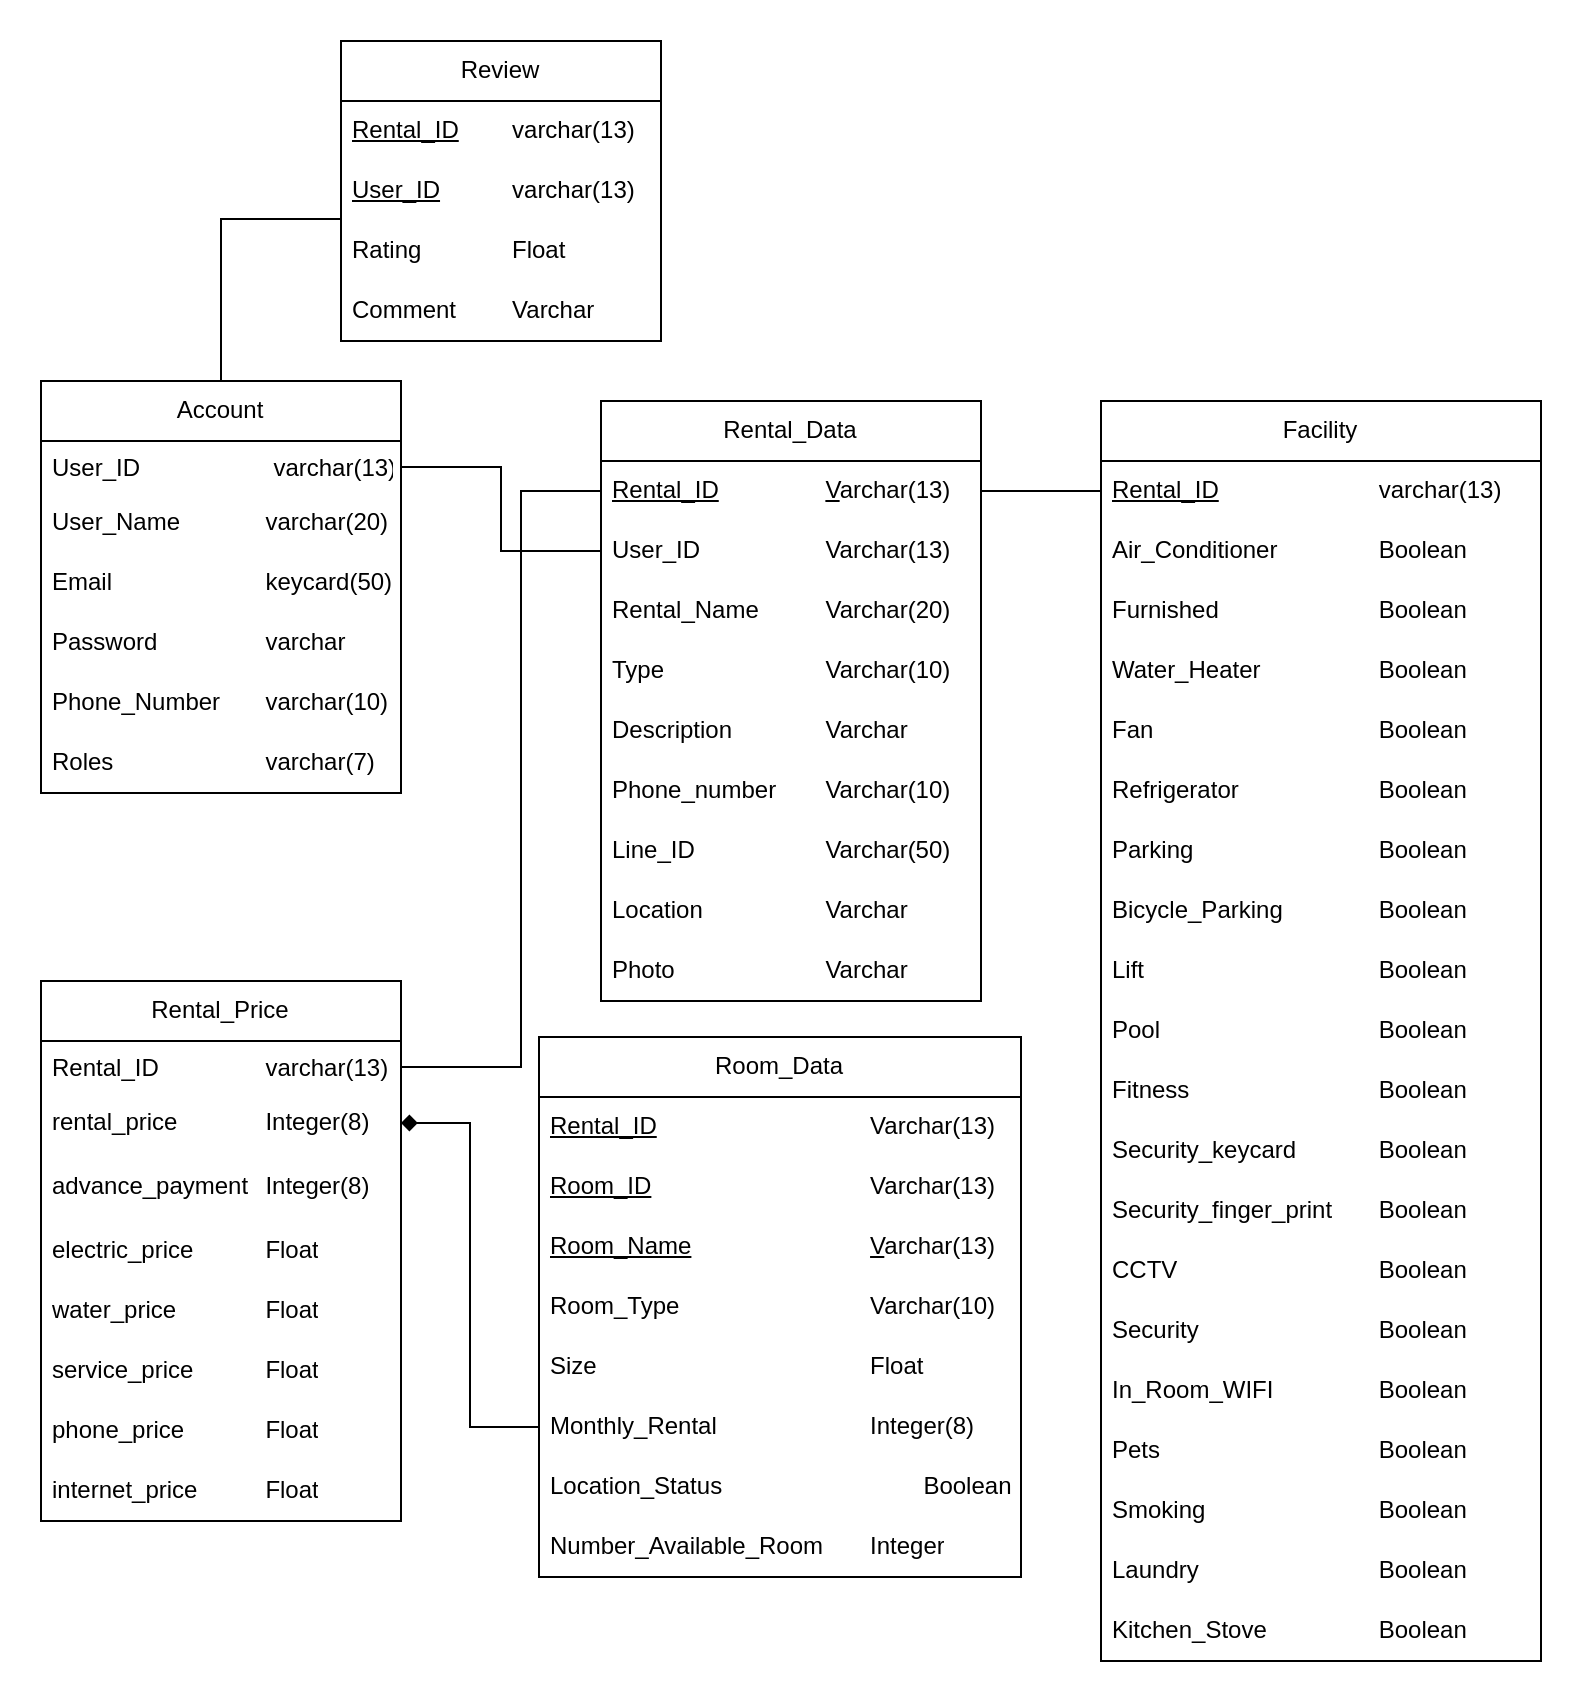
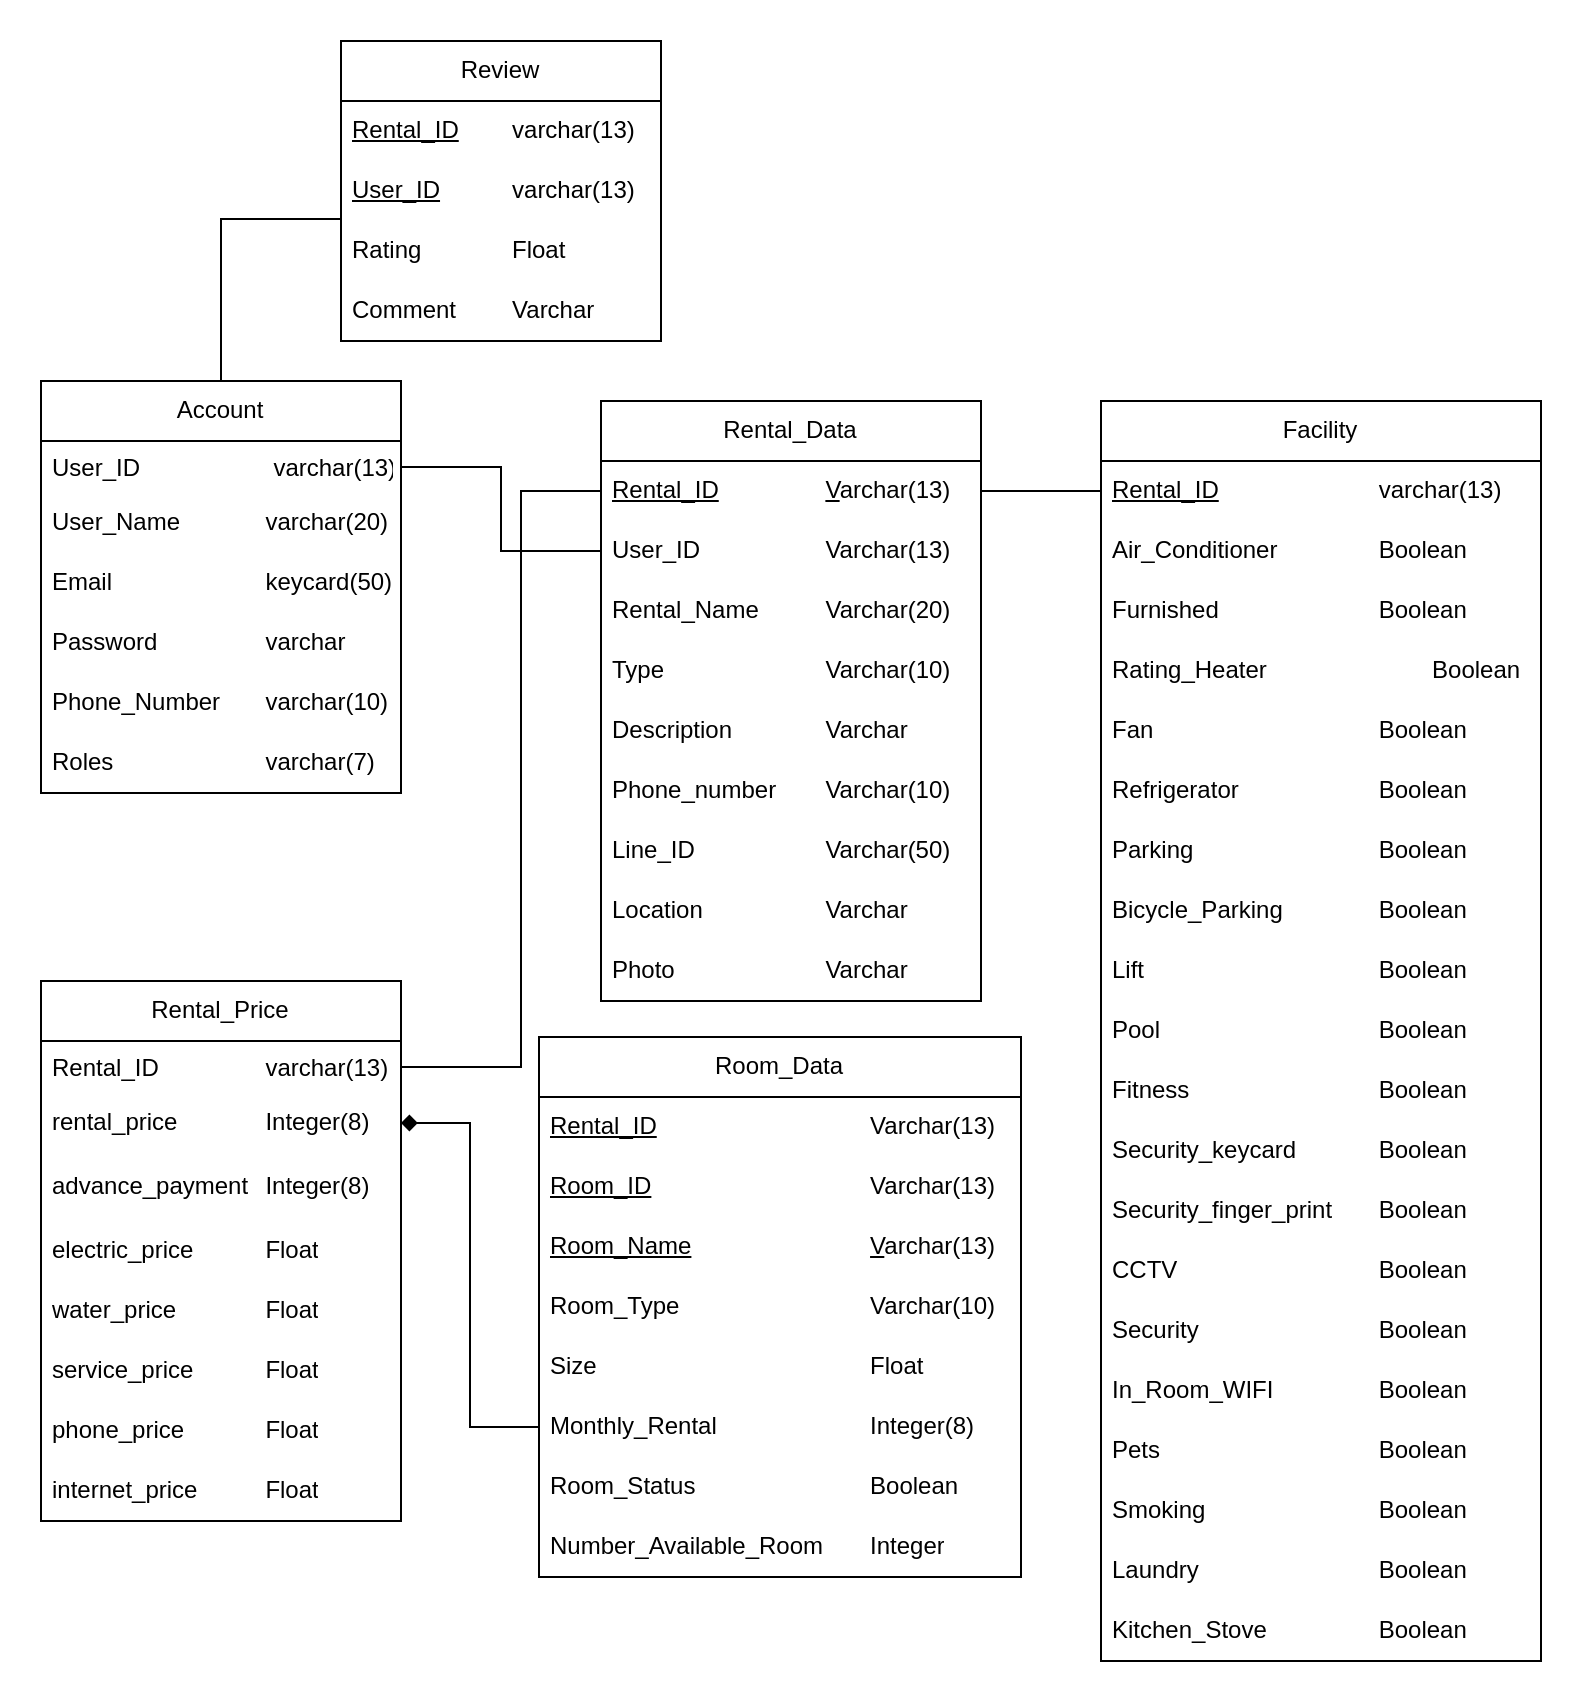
node "Water_Heater Boolean": label "Water_Heater Boolean" -> "Rating_Heater Boolean"
node "Location_Status Boolean": label "Location_Status Boolean" -> "Room_Status Boolean"
